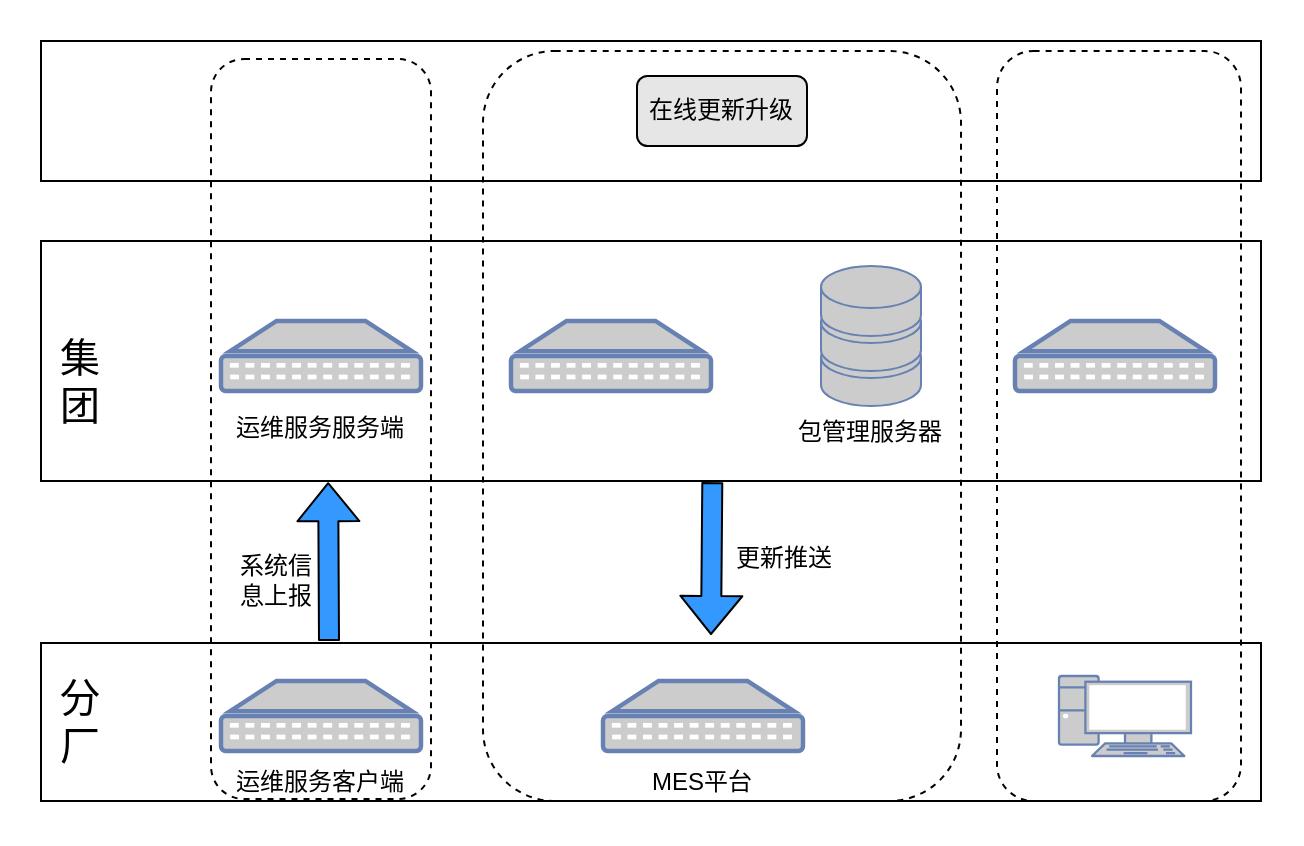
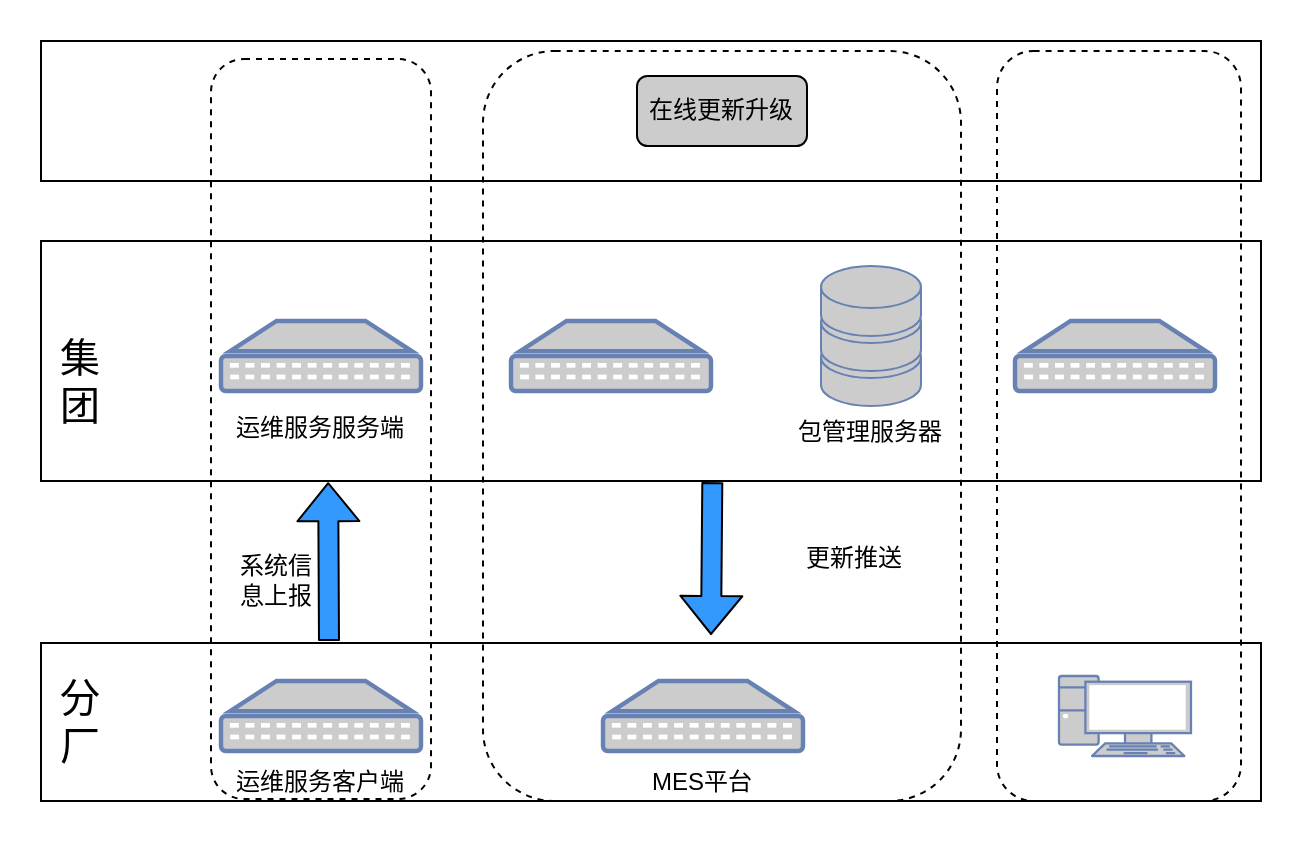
node "在线更新升级": fillcolor #e6e6e6 -> #cccccc
node "更新推送": moved (785, 559) -> (855, 559)
